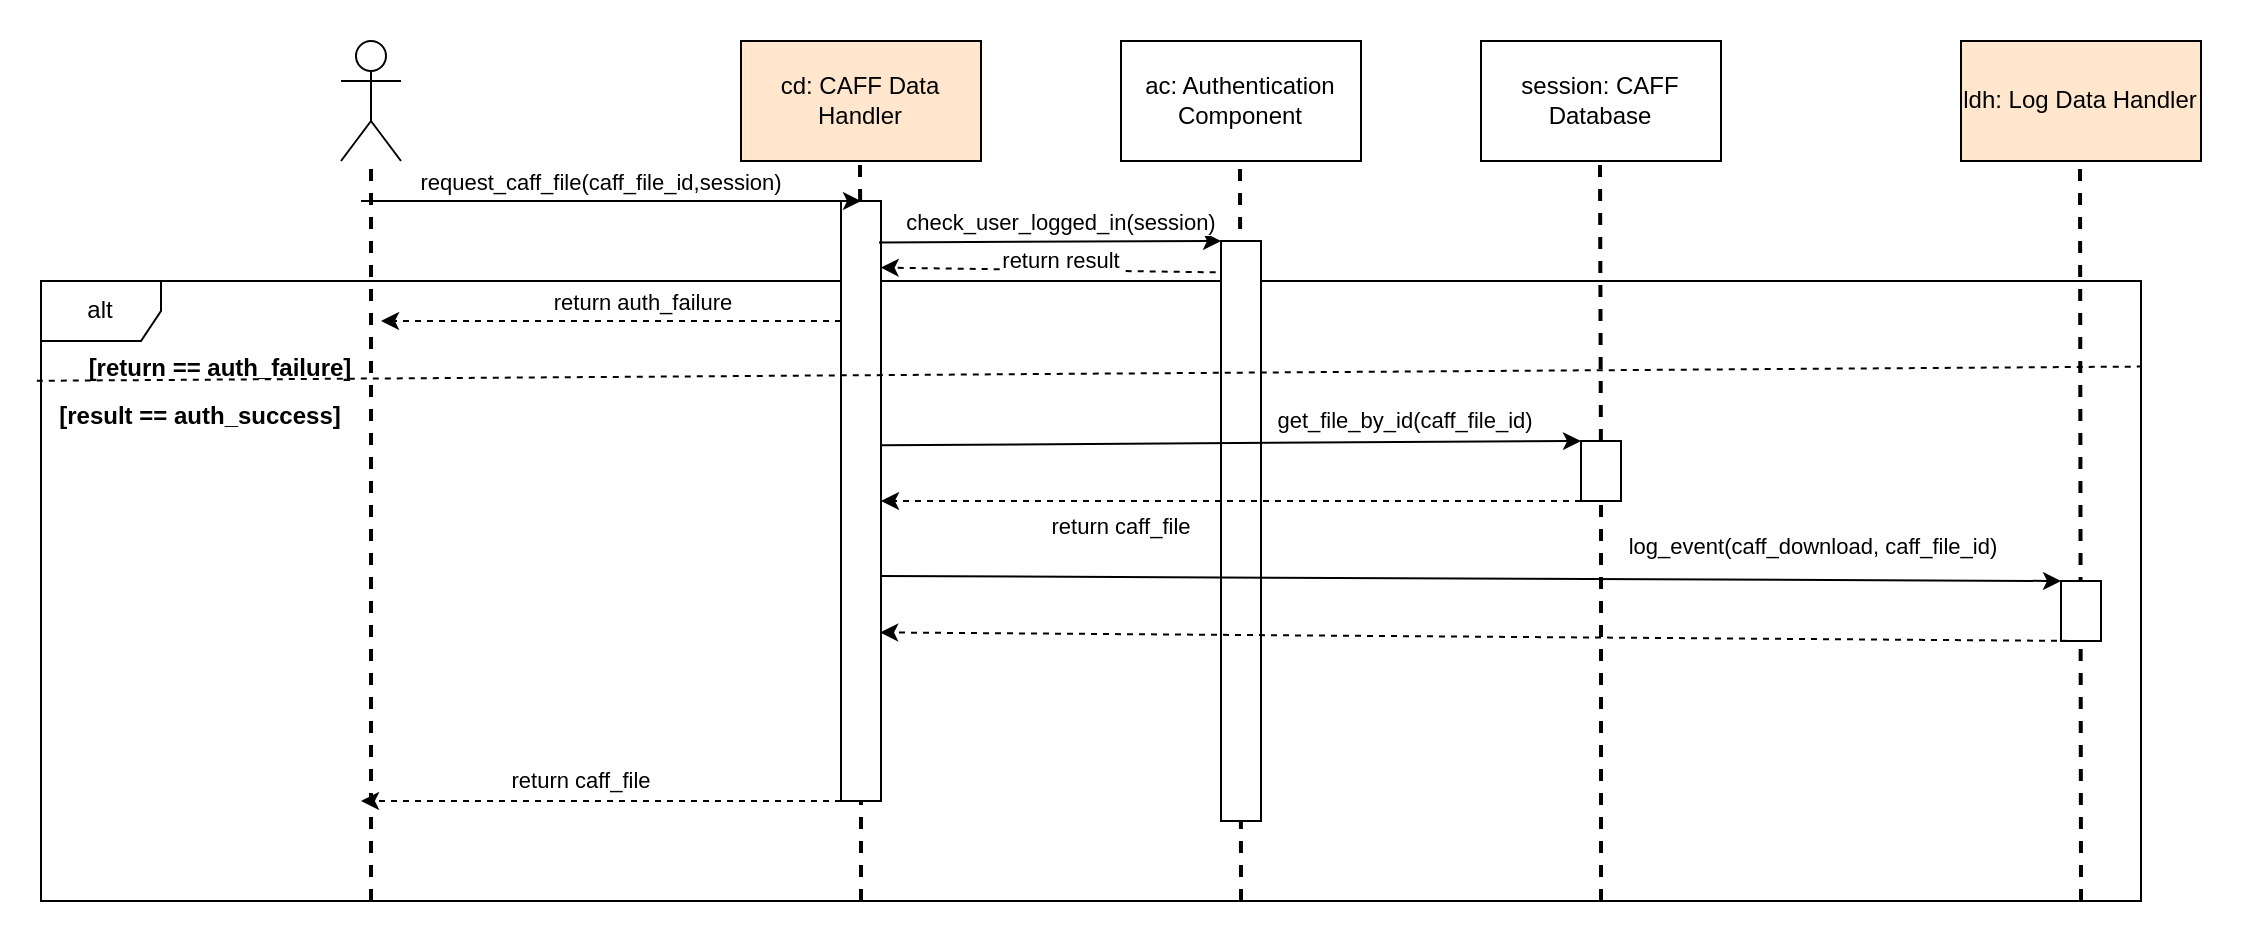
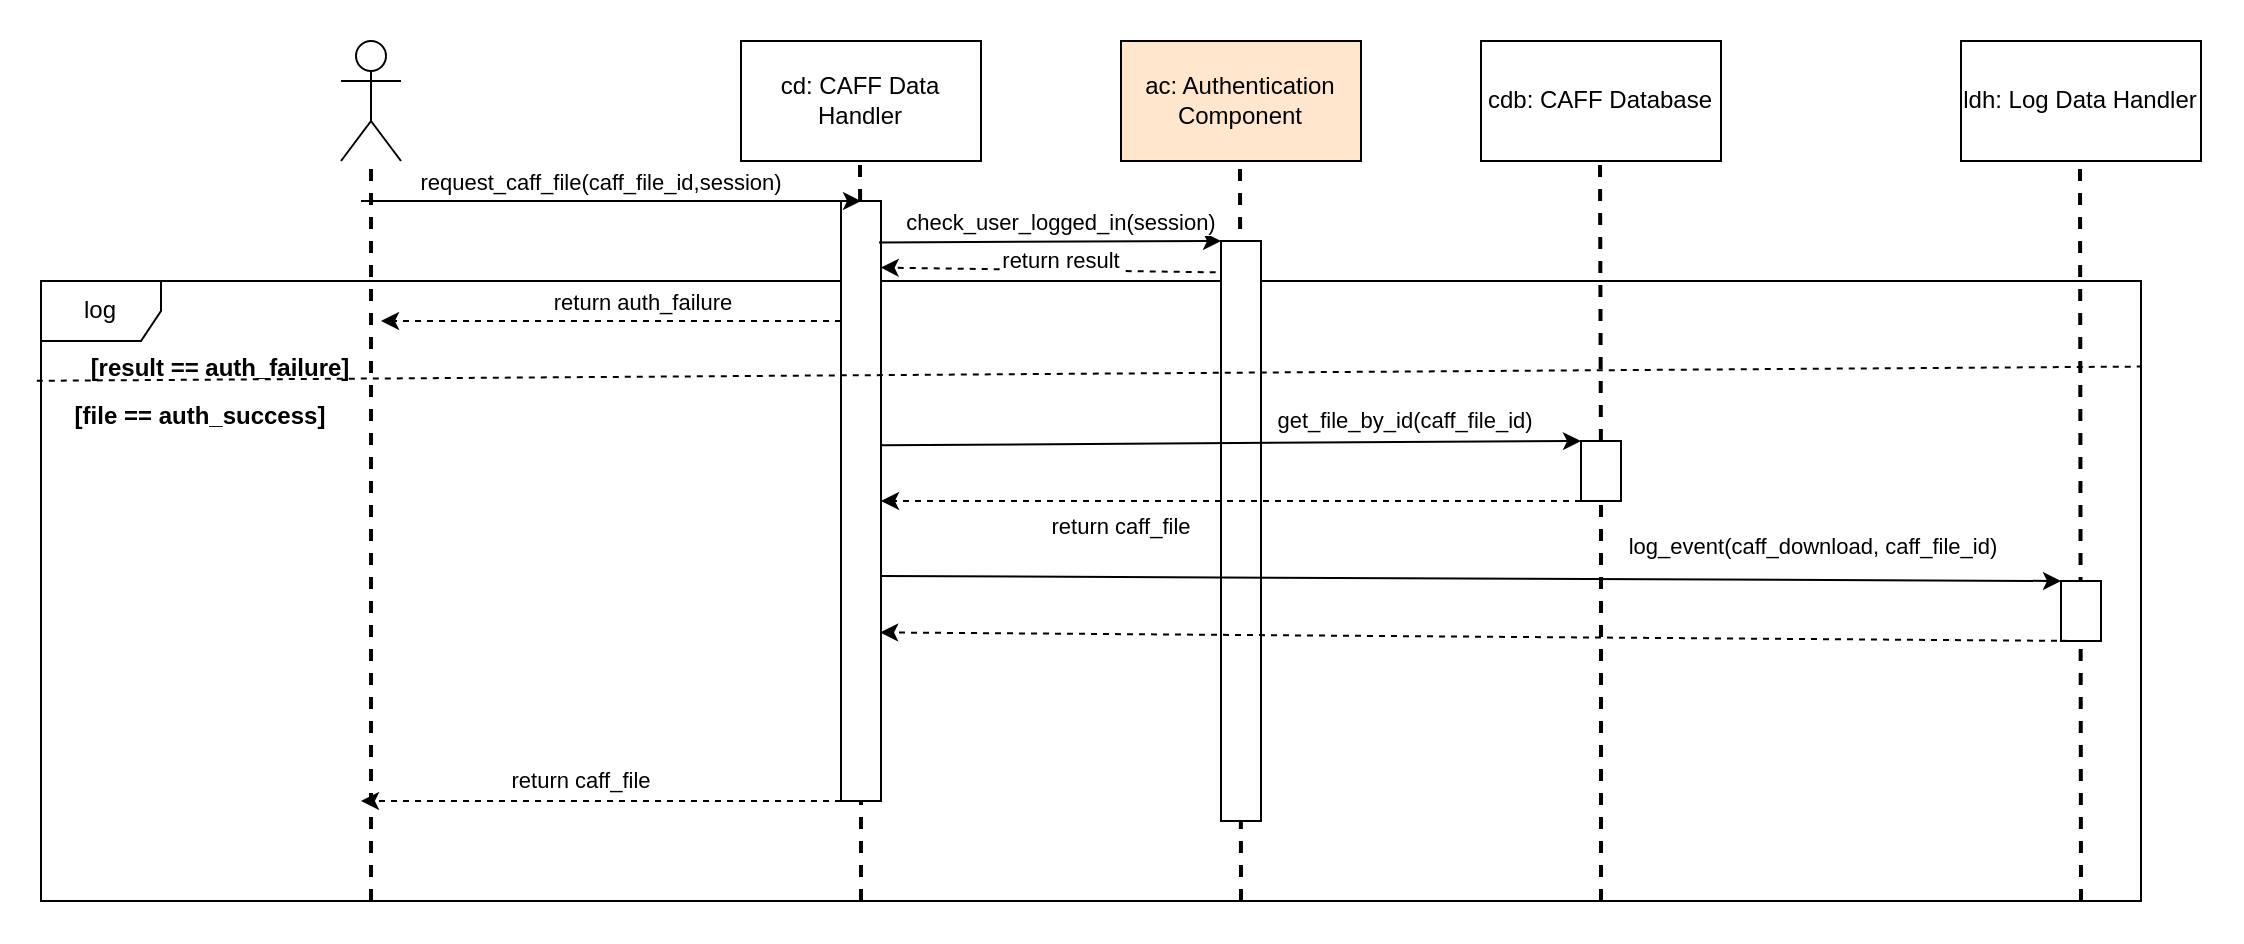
node "cd: CAFF Data Handler": fillcolor #ffe6cc -> #ffffff
node "ac: Authentication Component": fillcolor #ffffff -> #ffe6cc
node "session: CAFF Database": label "session: CAFF Database" -> "cdb: CAFF Database"
node "ldh: Log Data Handler": fillcolor #ffe6cc -> #ffffff
node "alt": label "alt" -> "log"
node "[return == auth_failure]": label "[return == auth_failure]" -> "[result == auth_failure]"
node "[result == auth_success]": label "[result == auth_success]" -> "[file == auth_success]"
